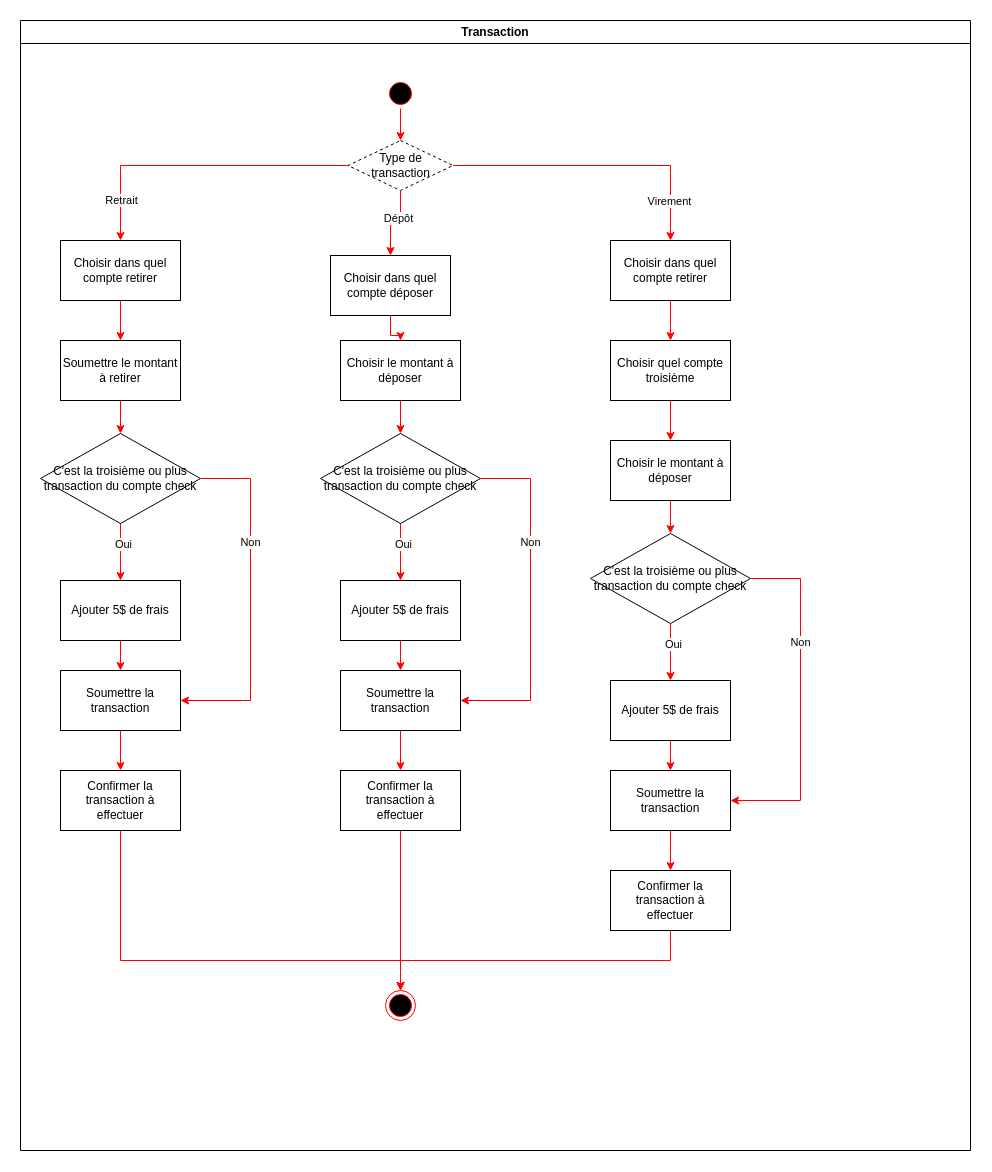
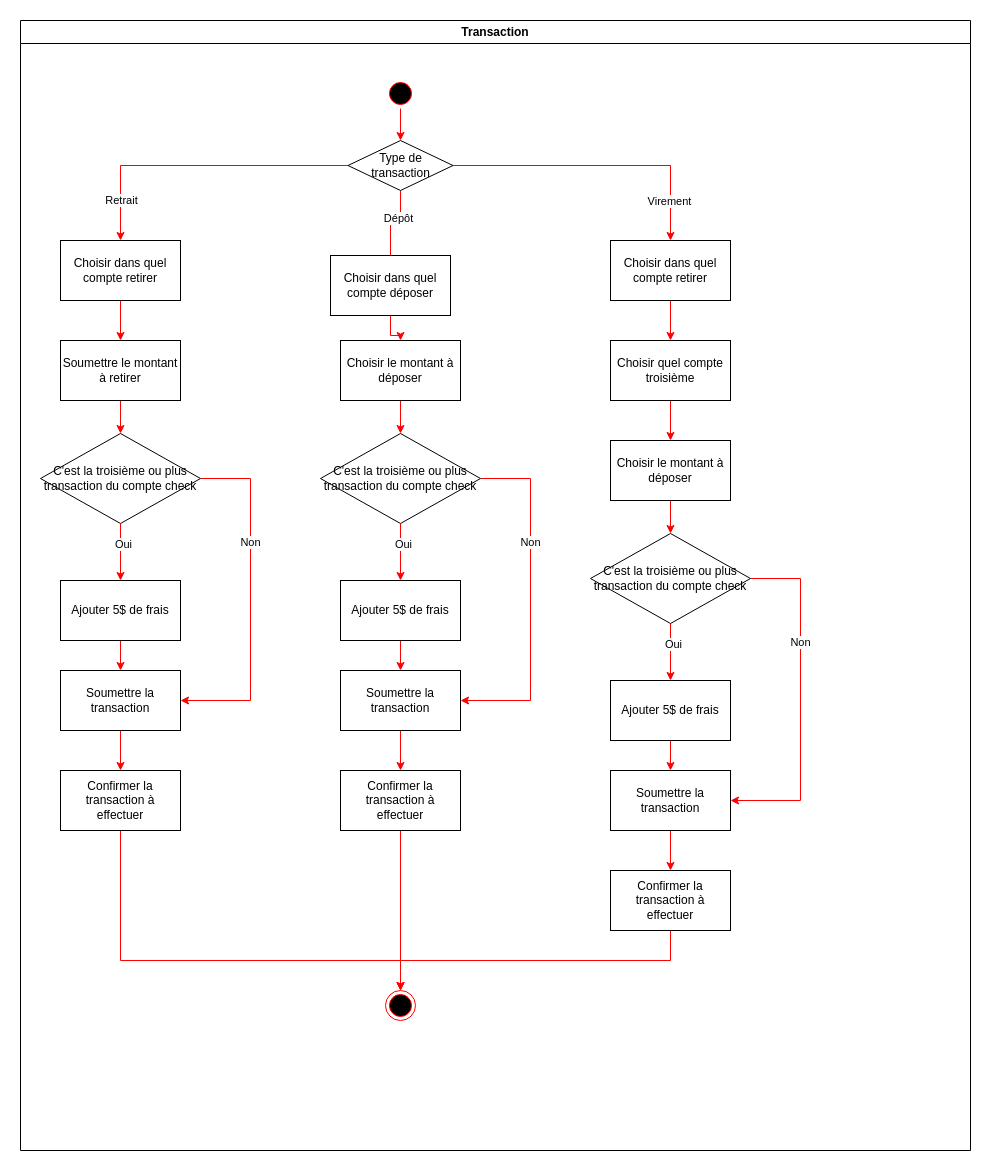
node "Type de transaction": style dashed -> solid
edge "Type de transaction" -> "Choisir dans quel compte déposer": arrowhead classic -> none
